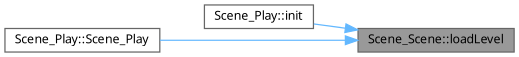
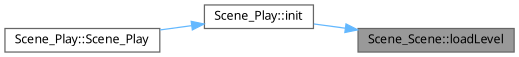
edge "Scene_Play::Scene_Play" -> "Scene_Scene::loadLevel": now "Scene_Play::Scene_Play" -> "Scene_Play::init"
